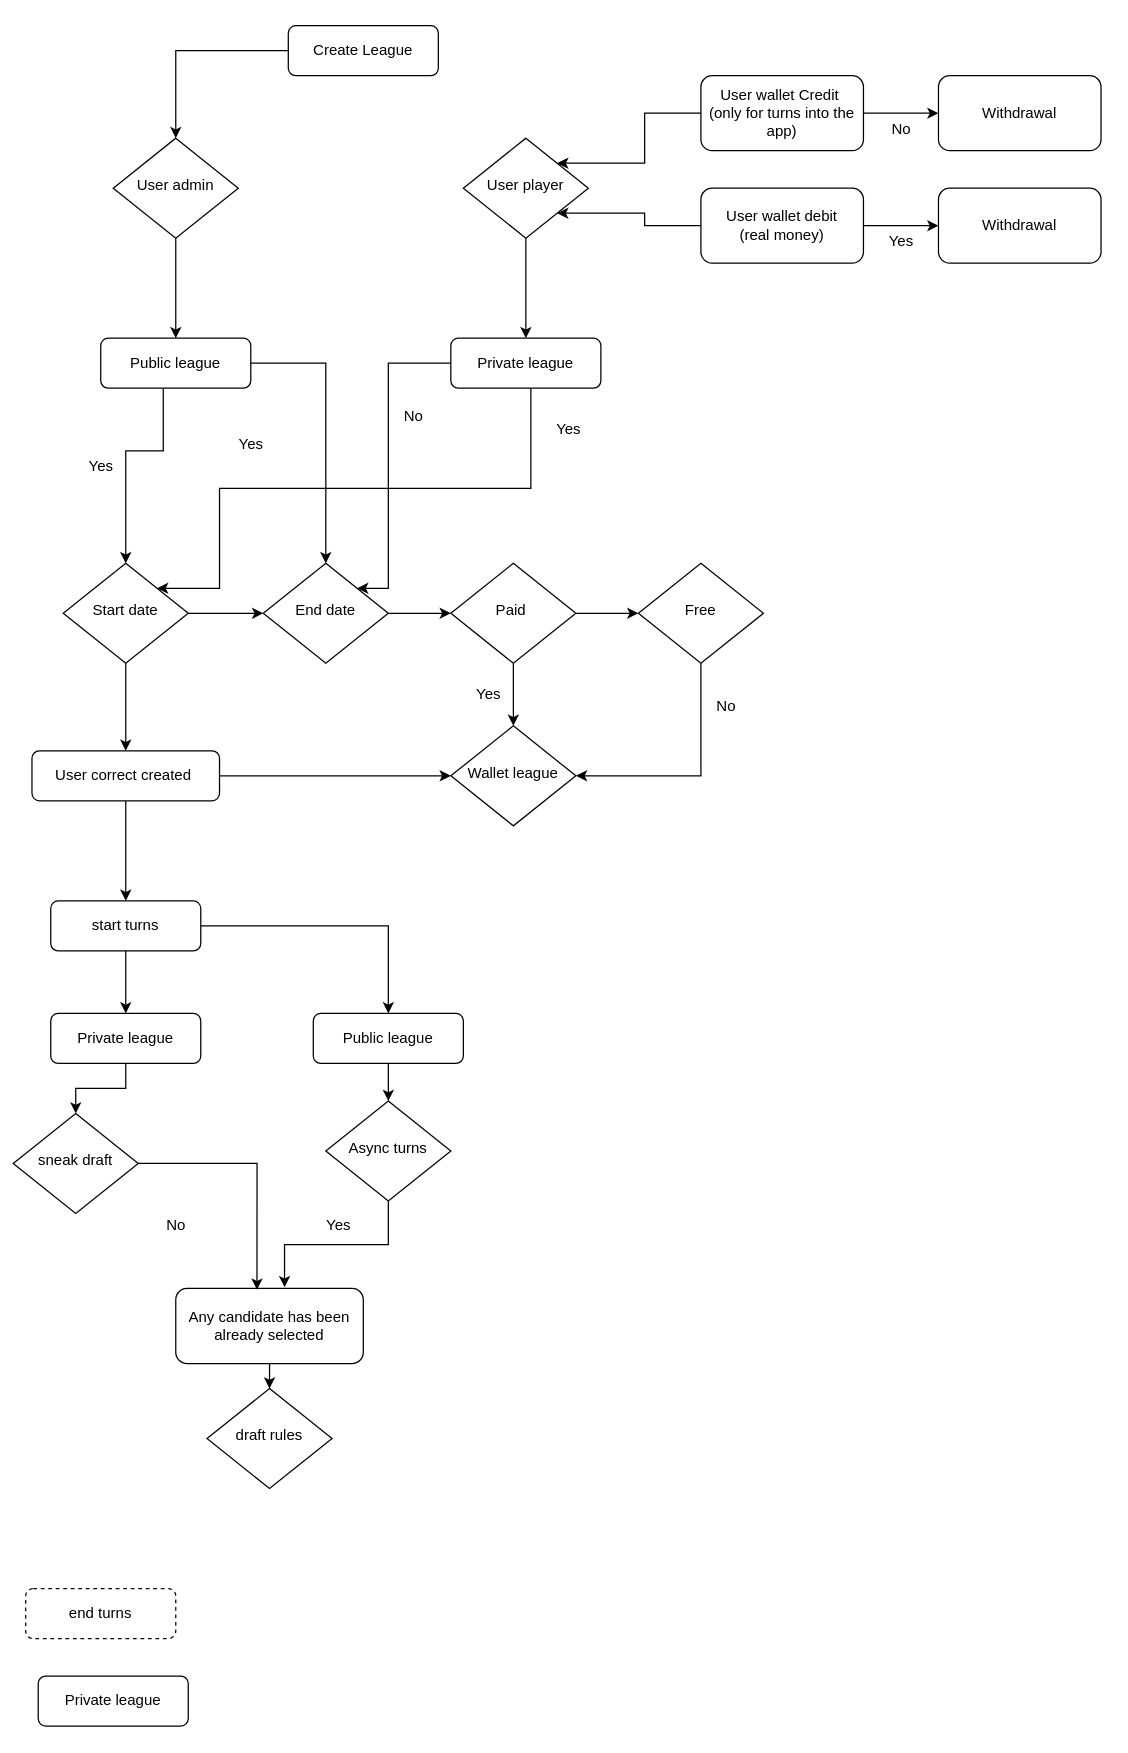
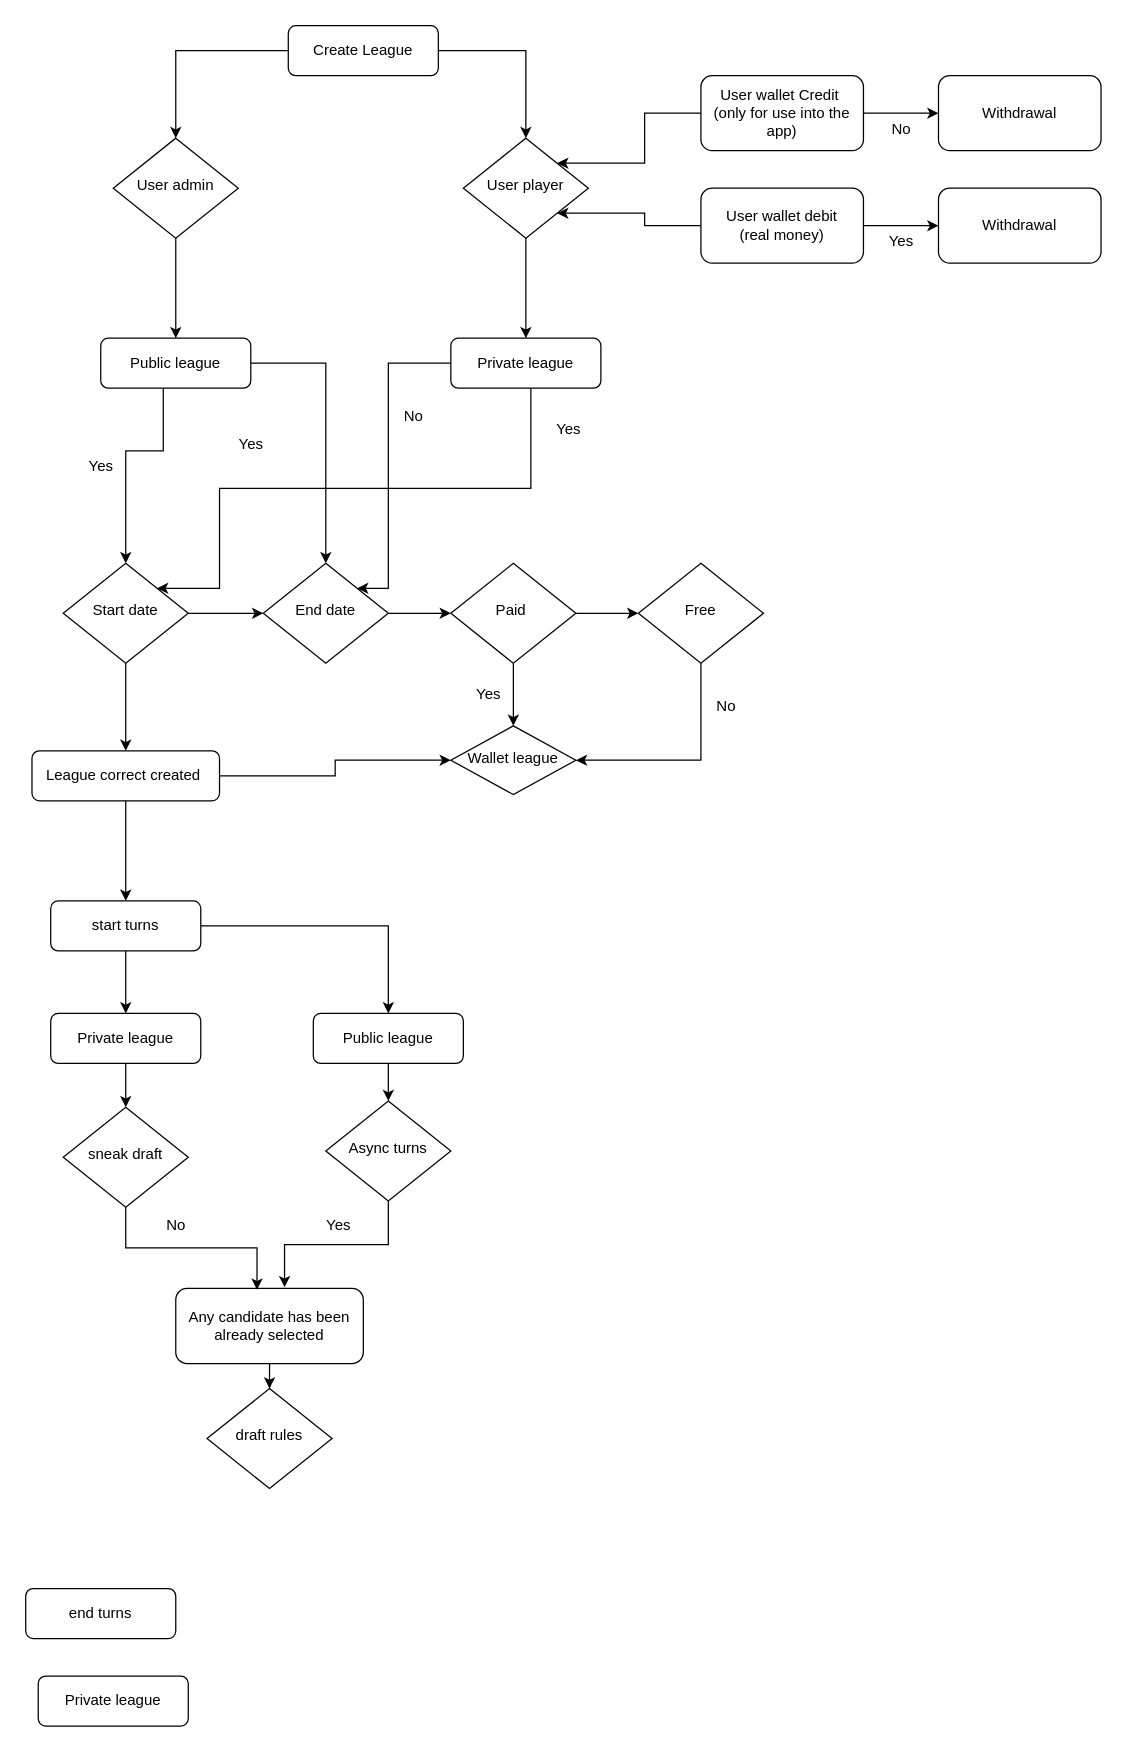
edge "Create League" -> "User player": added
node "User wallet Credit (only for turns into the app)": label "User wallet Credit (only for turns into the app)" -> "User wallet Credit (only for use into the app)"
node "User correct created": label "User correct created" -> "League correct created"
node "Wallet league": size 125x100 -> 125x69
node "sneak draft": moved (76, 1163) -> (126, 1157)
node "end turns": style dashed -> solid
